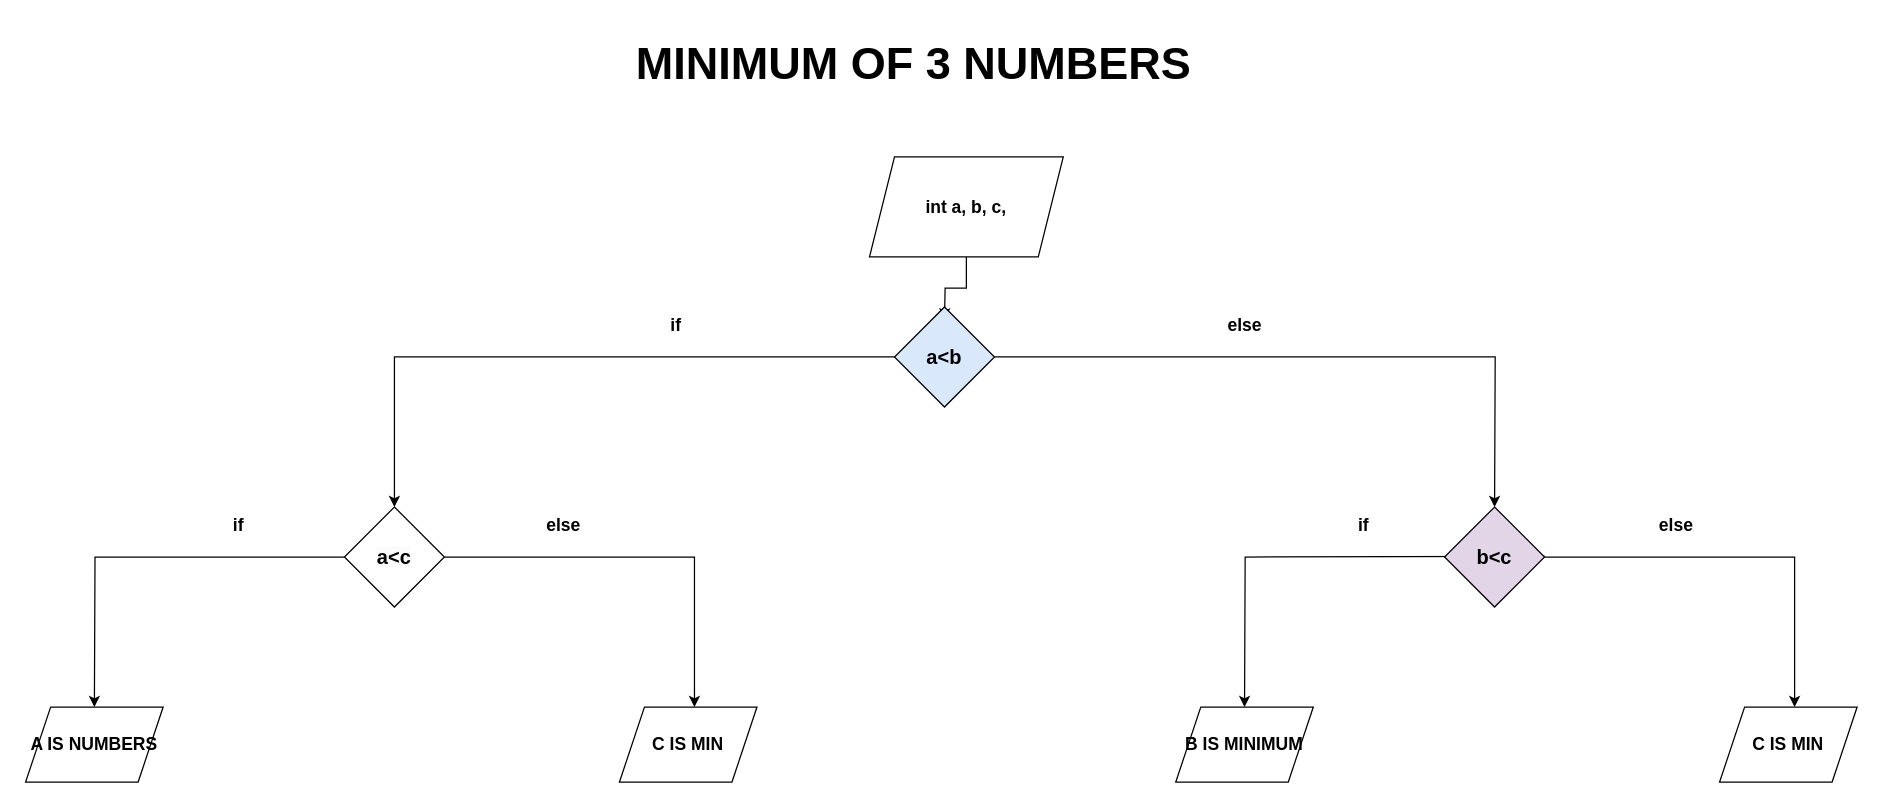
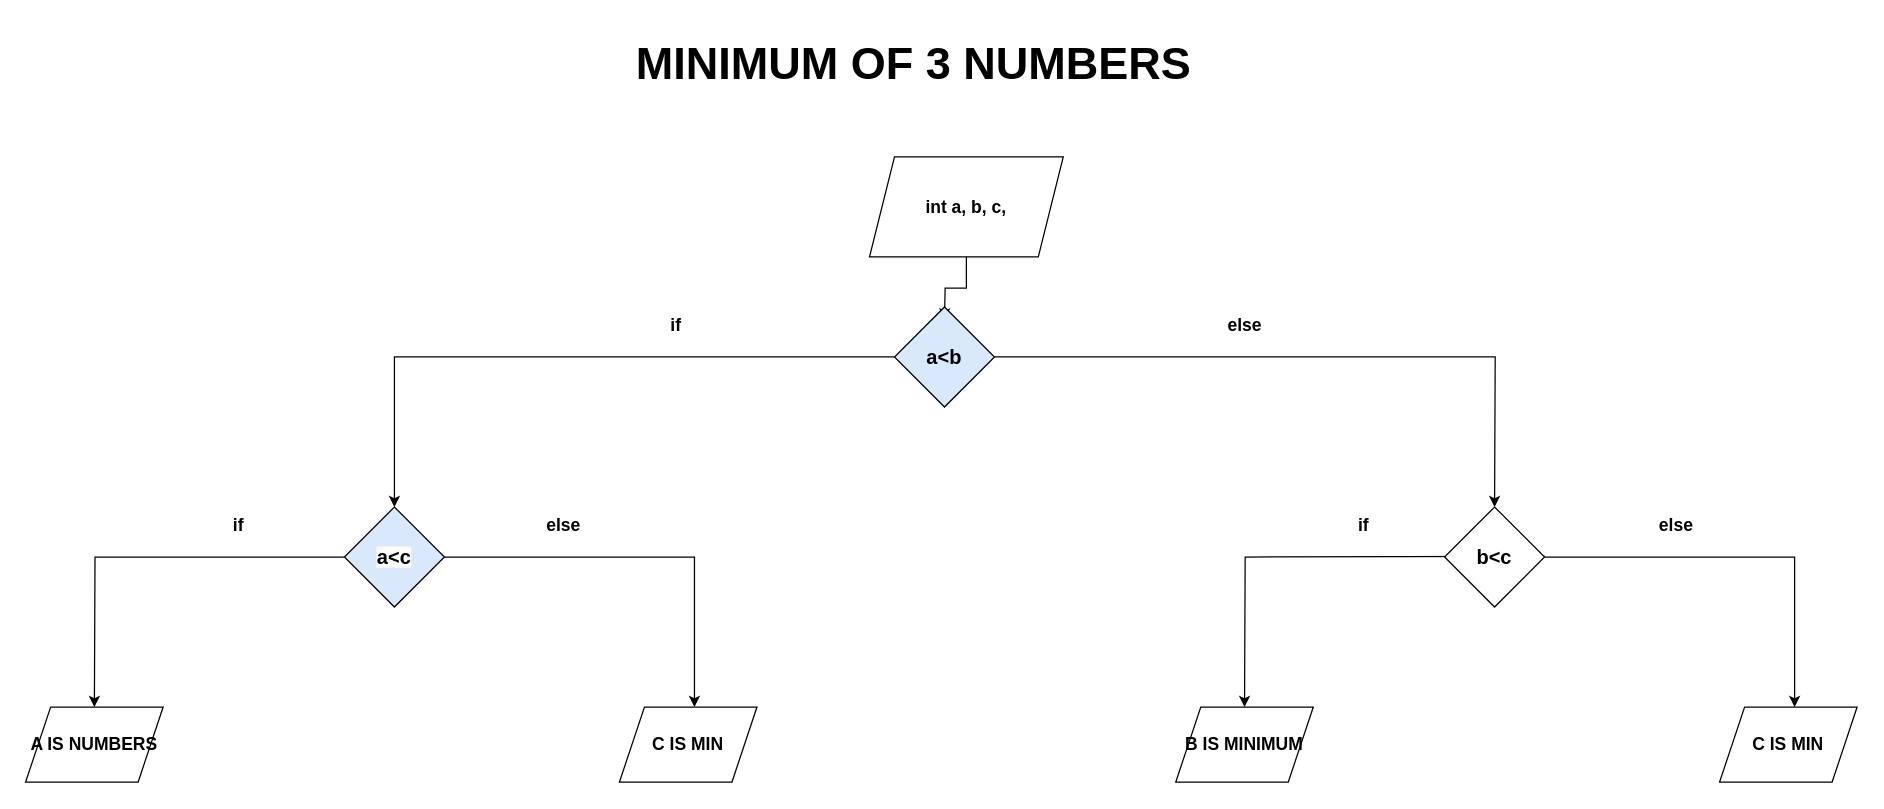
node "a<c": fillcolor #ffffff -> #dae8fc
node "b<c": fillcolor #e1d5e7 -> #ffffff
